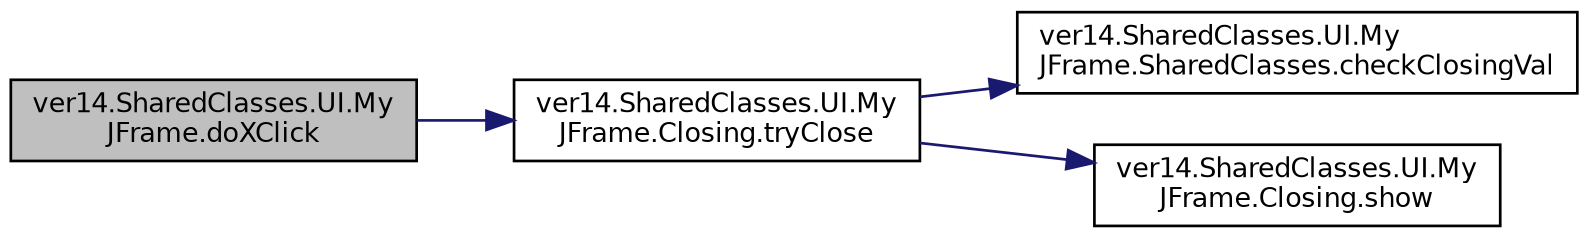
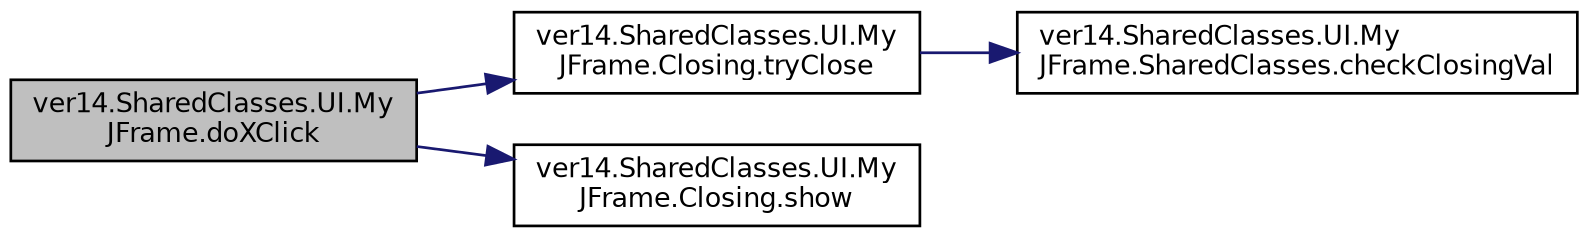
edge "ver14.SharedClasses.UI.My JFrame.Closing.tryClose" -> "ver14.SharedClasses.UI.My JFrame.Closing.show": now "ver14.SharedClasses.UI.My JFrame.doXClick" -> "ver14.SharedClasses.UI.My JFrame.Closing.show"
